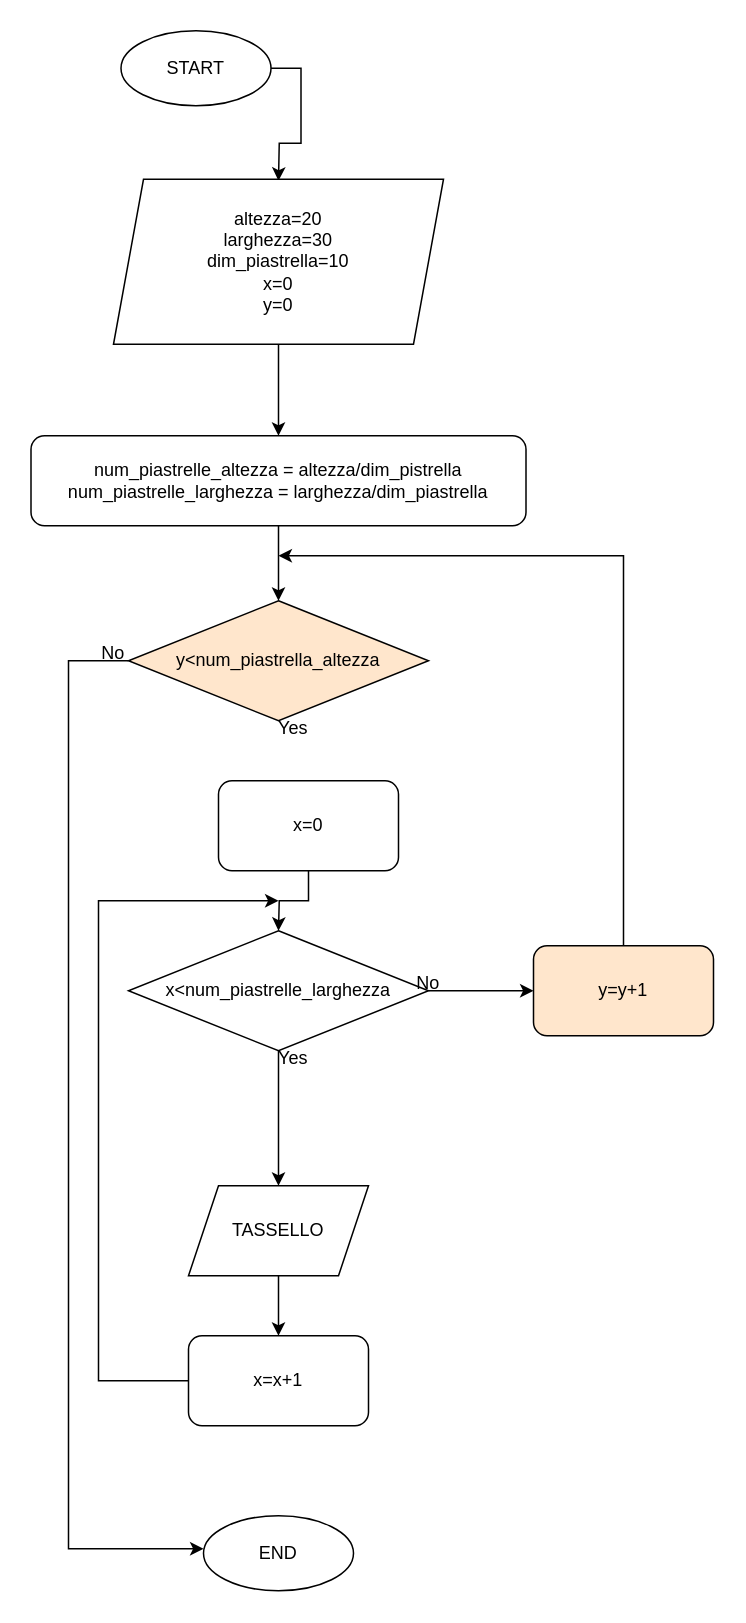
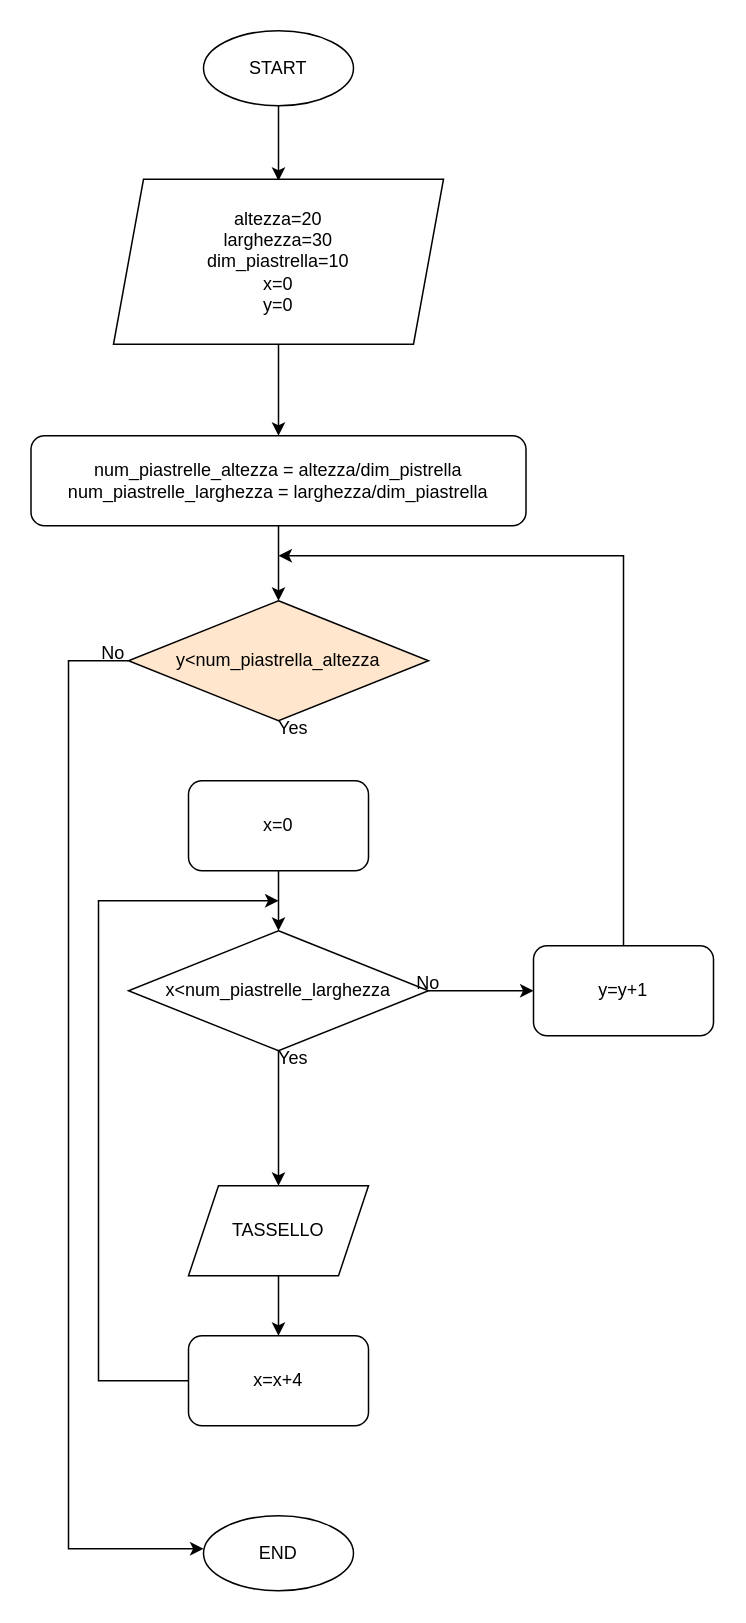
node "START": moved (196, 68) -> (278, 68)
node "x=0": moved (308, 826) -> (278, 826)
node "y=y+1": fillcolor #ffe6cc -> #ffffff
node "x=x+1": label "x=x+1" -> "x=x+4"
